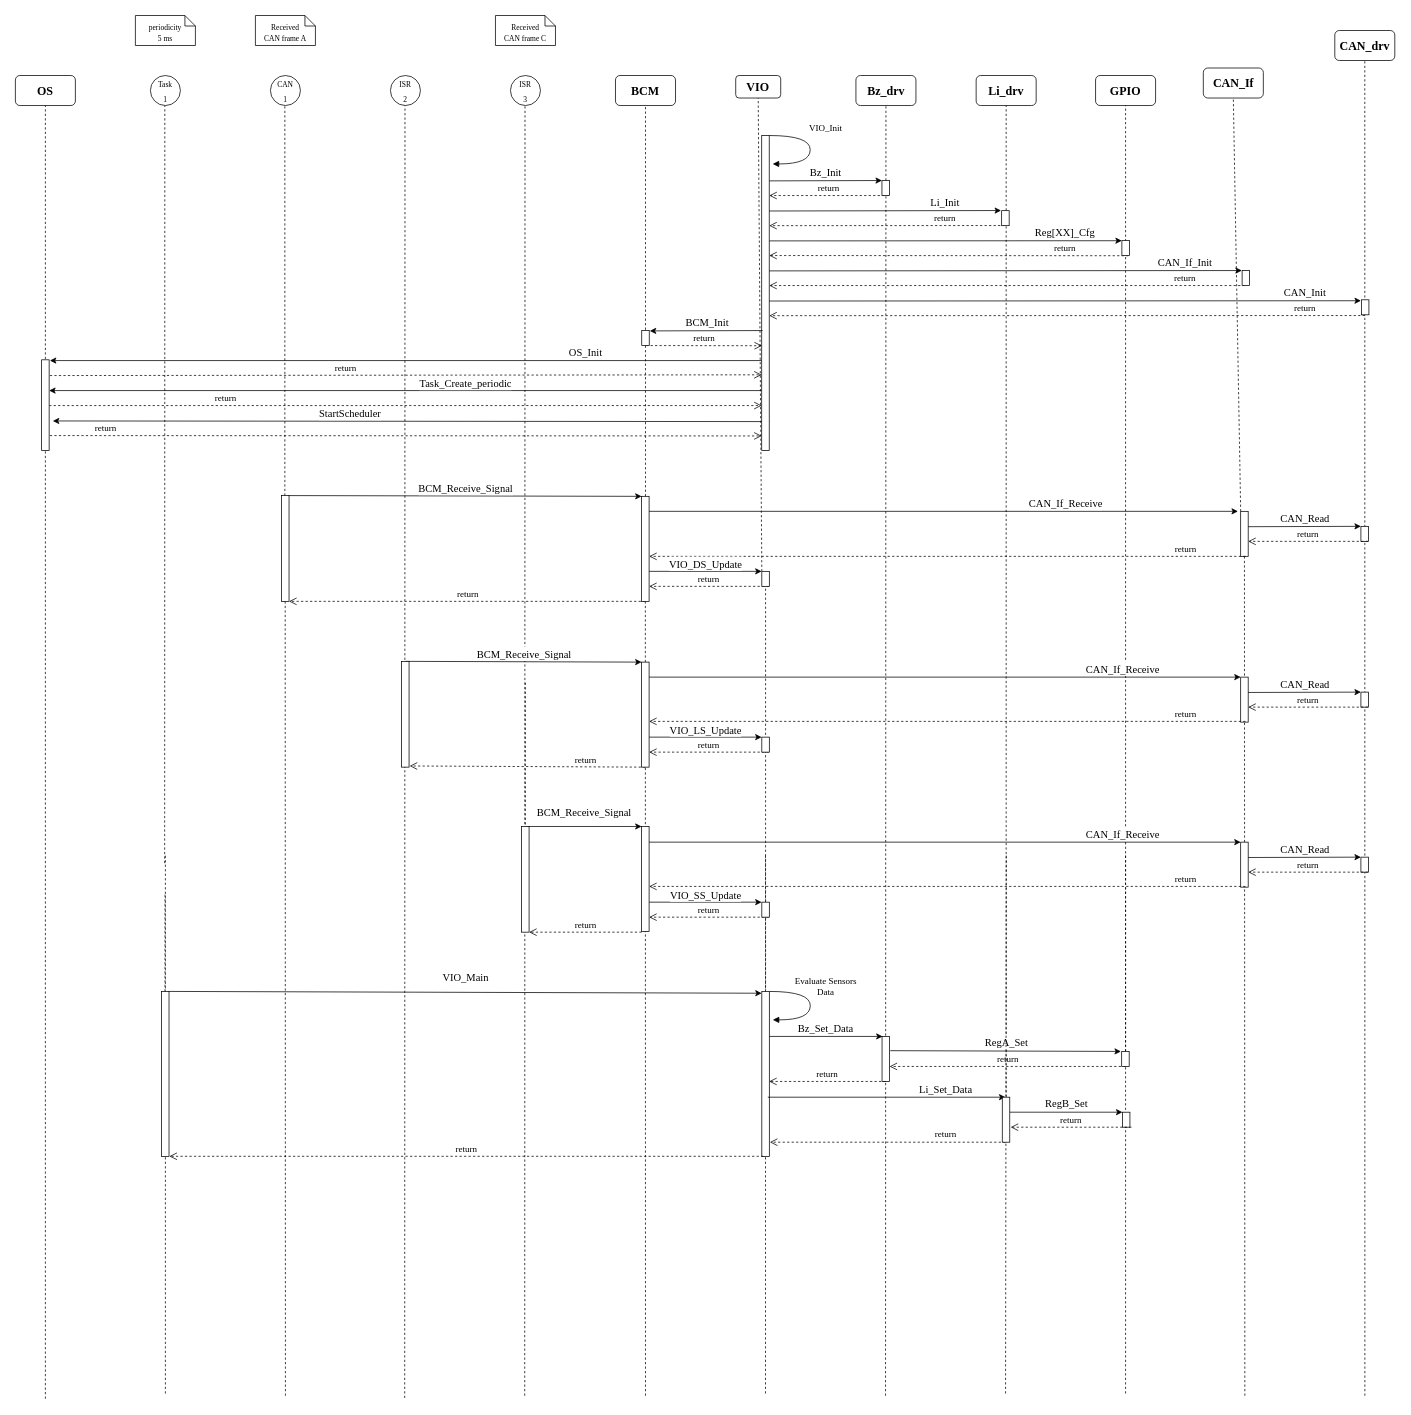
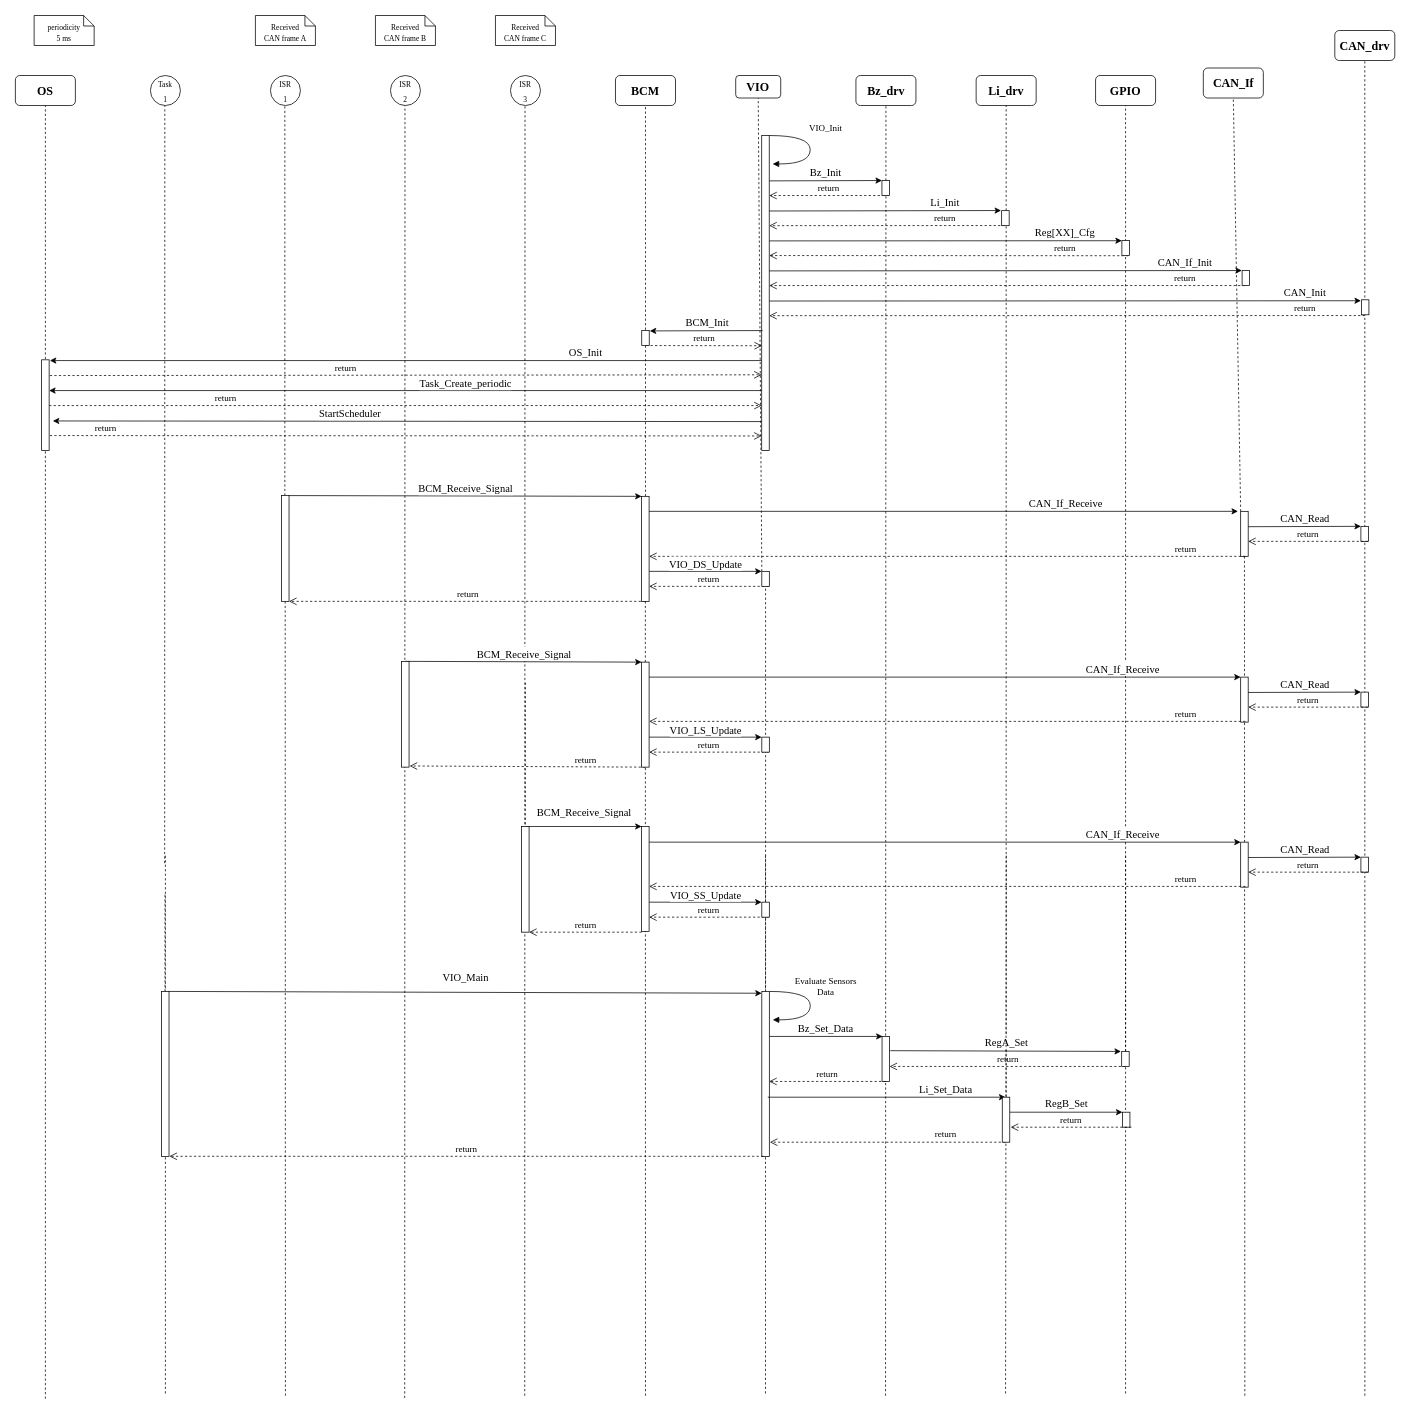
node "periodicity5 ms": moved (165, 30) -> (64, 30)
node "Received CAN frame B": added
node "CAN 1": label "CAN 1" -> "ISR 1"
